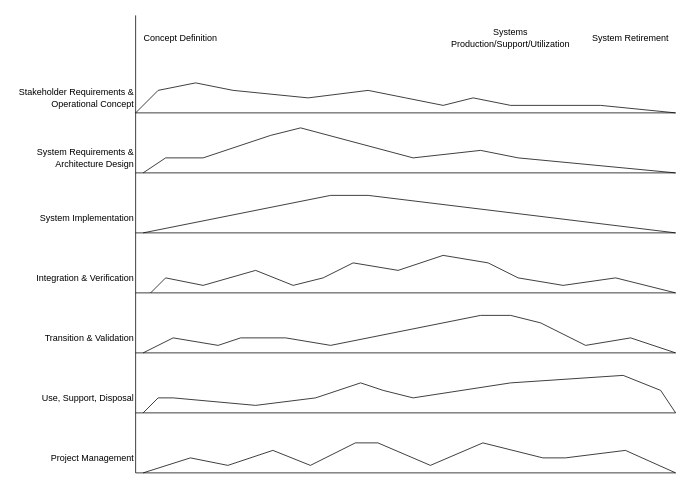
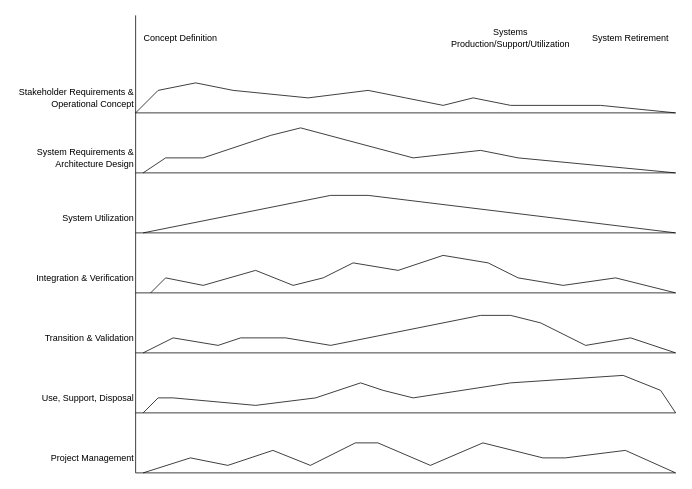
node "System Implementation": label "System Implementation" -> "System Utilization"
